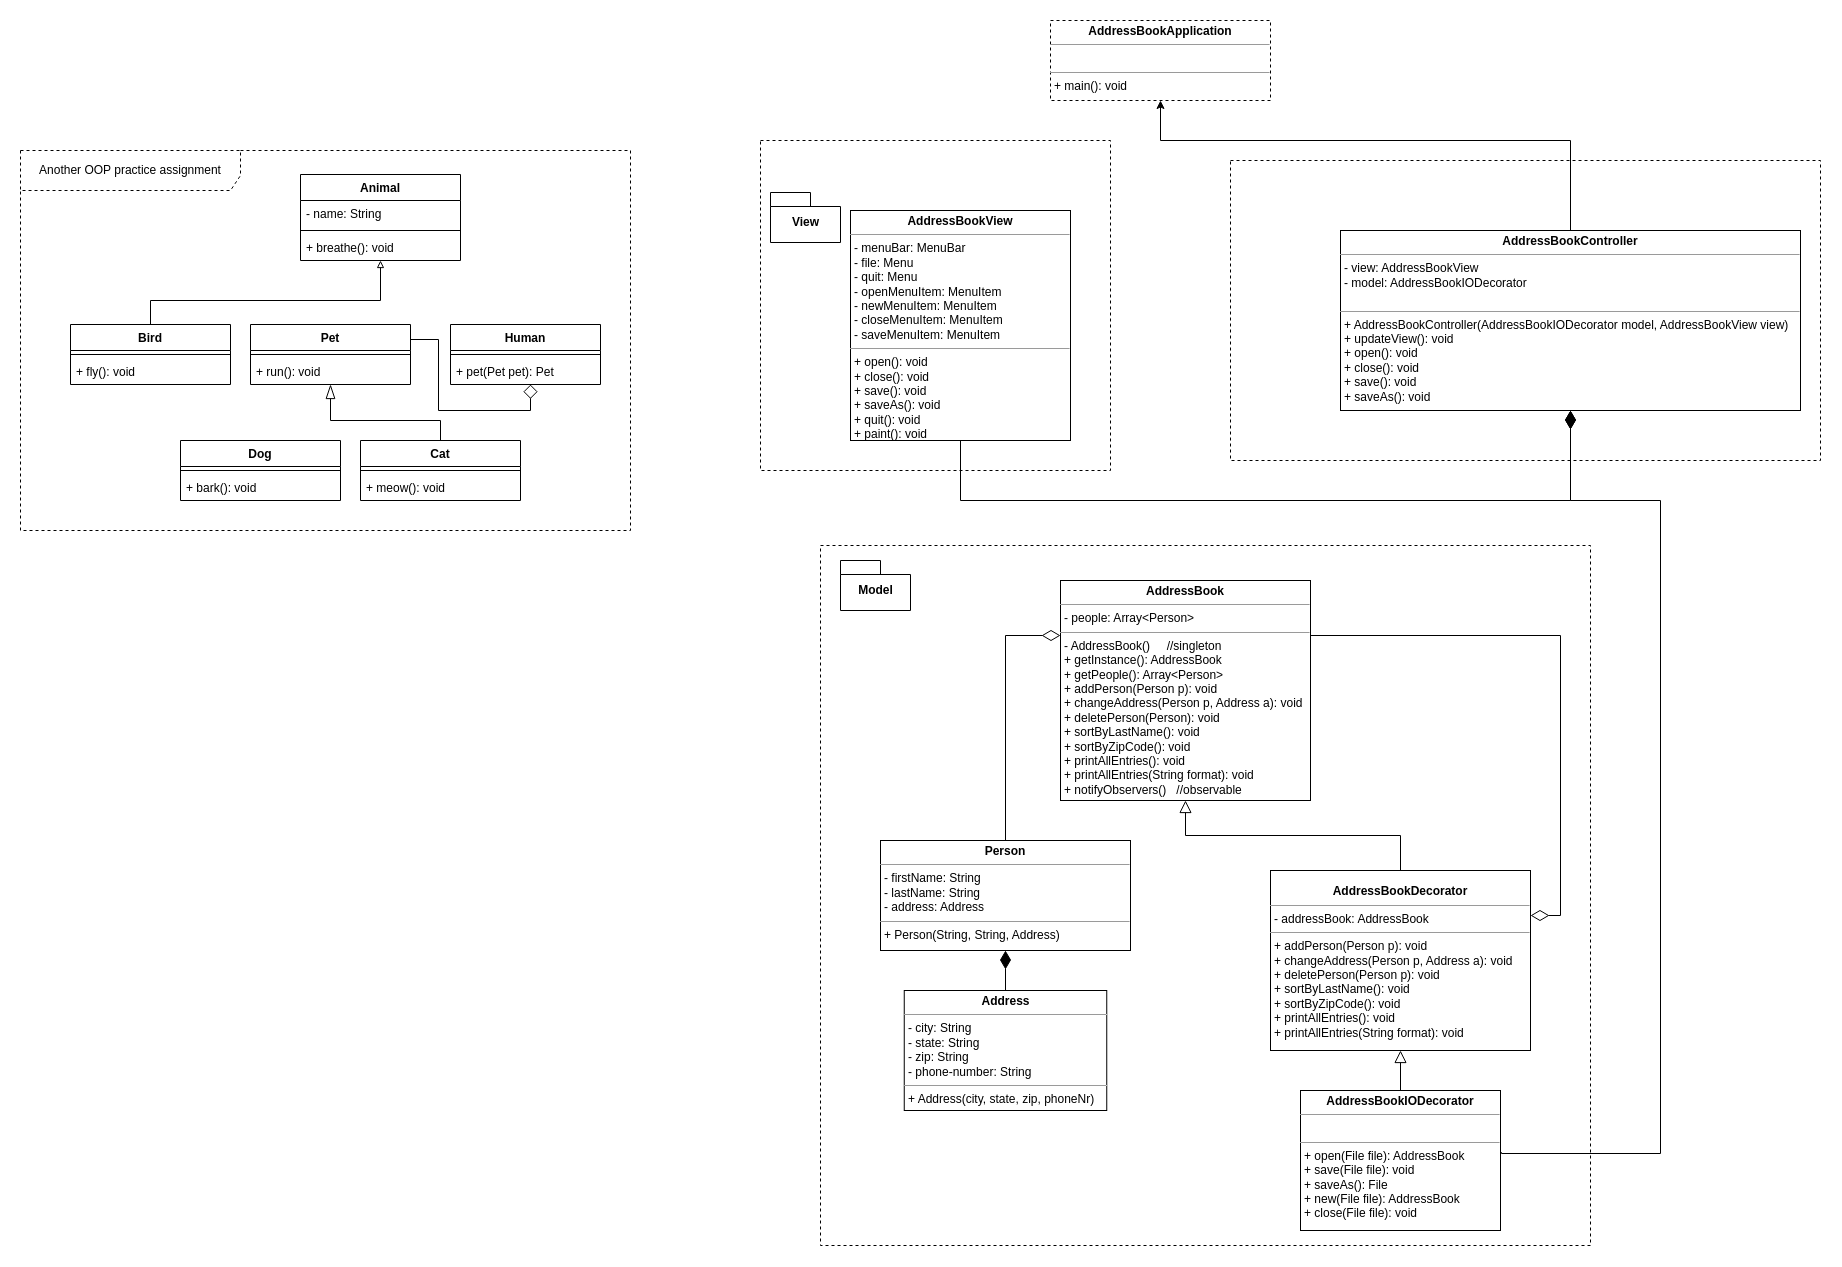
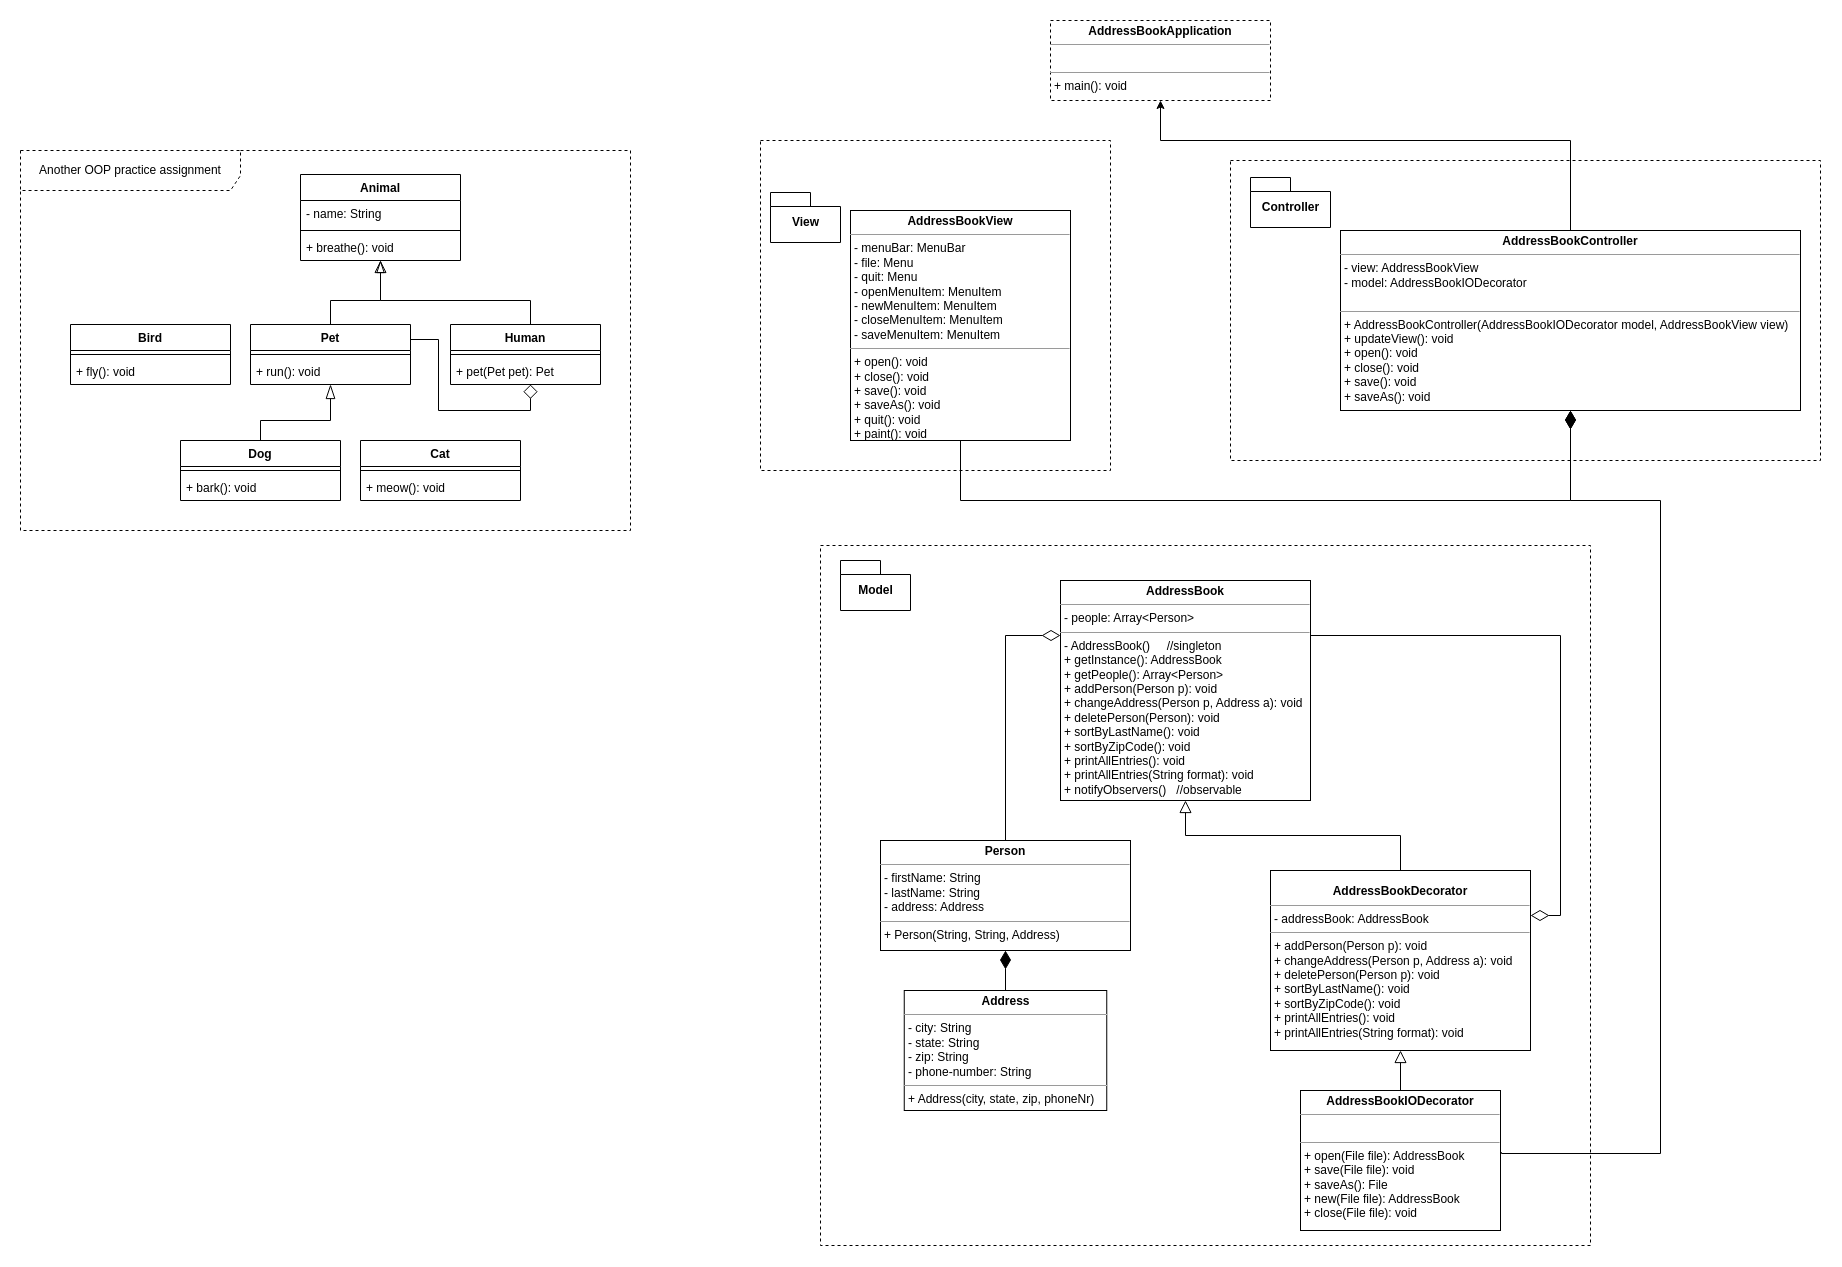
node "Controller": added
edge "Bird" -> "Animal": removed
edge "Human" -> "Animal": added
edge "Pet" -> "Animal": added
edge "Dog" -> "Pet": added
edge "Cat" -> "Pet": removed
